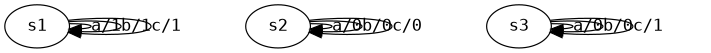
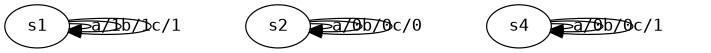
node "s3": label "s3" -> "s4"
